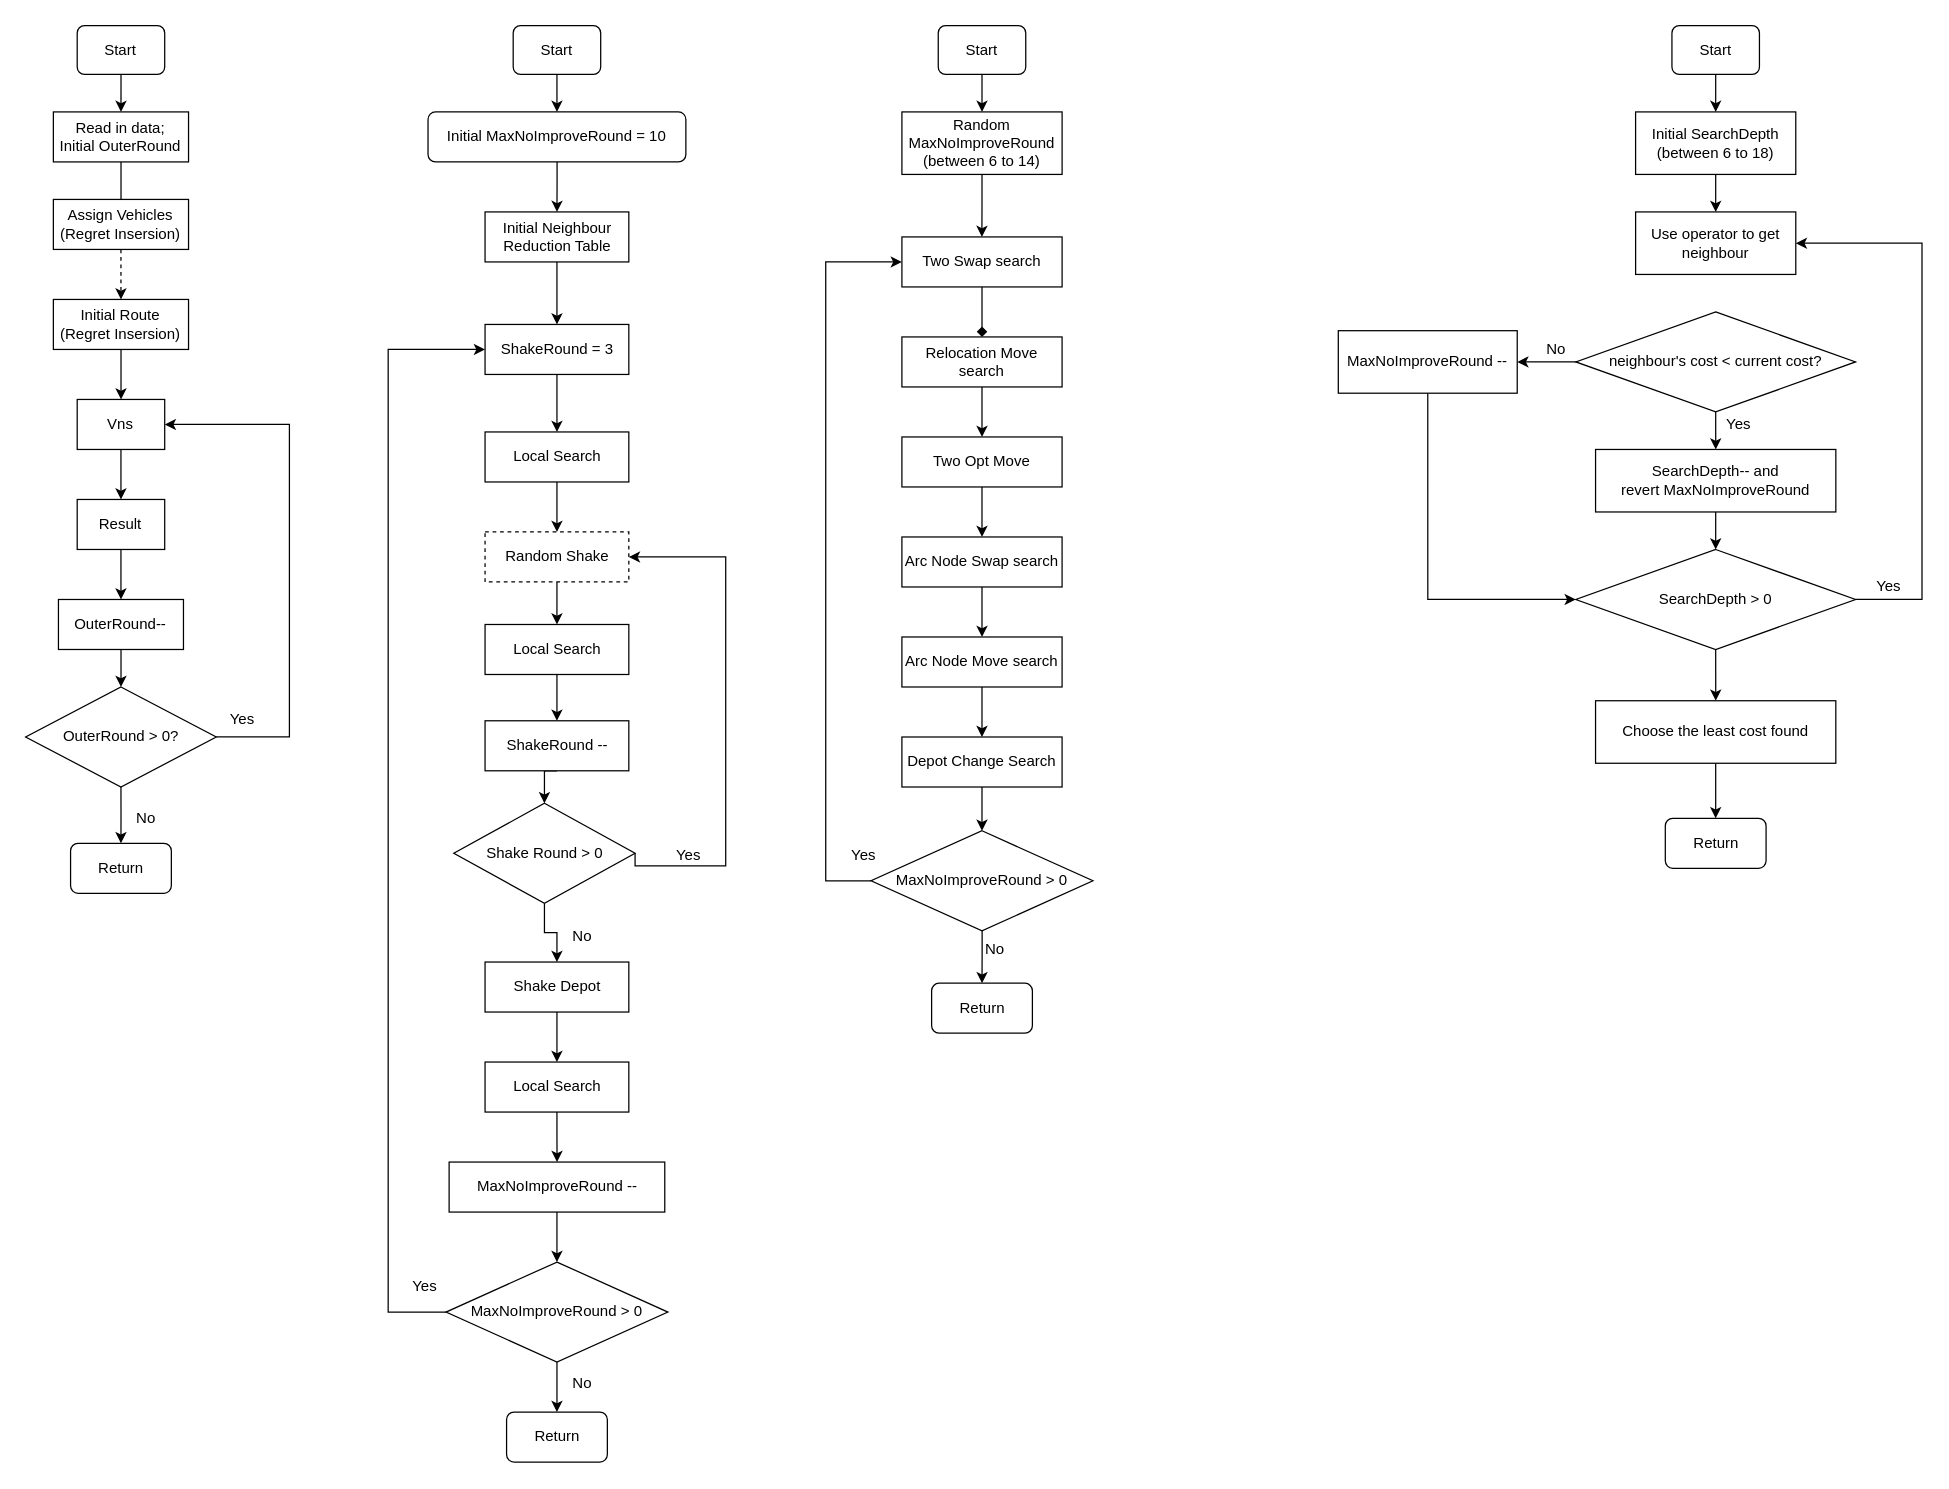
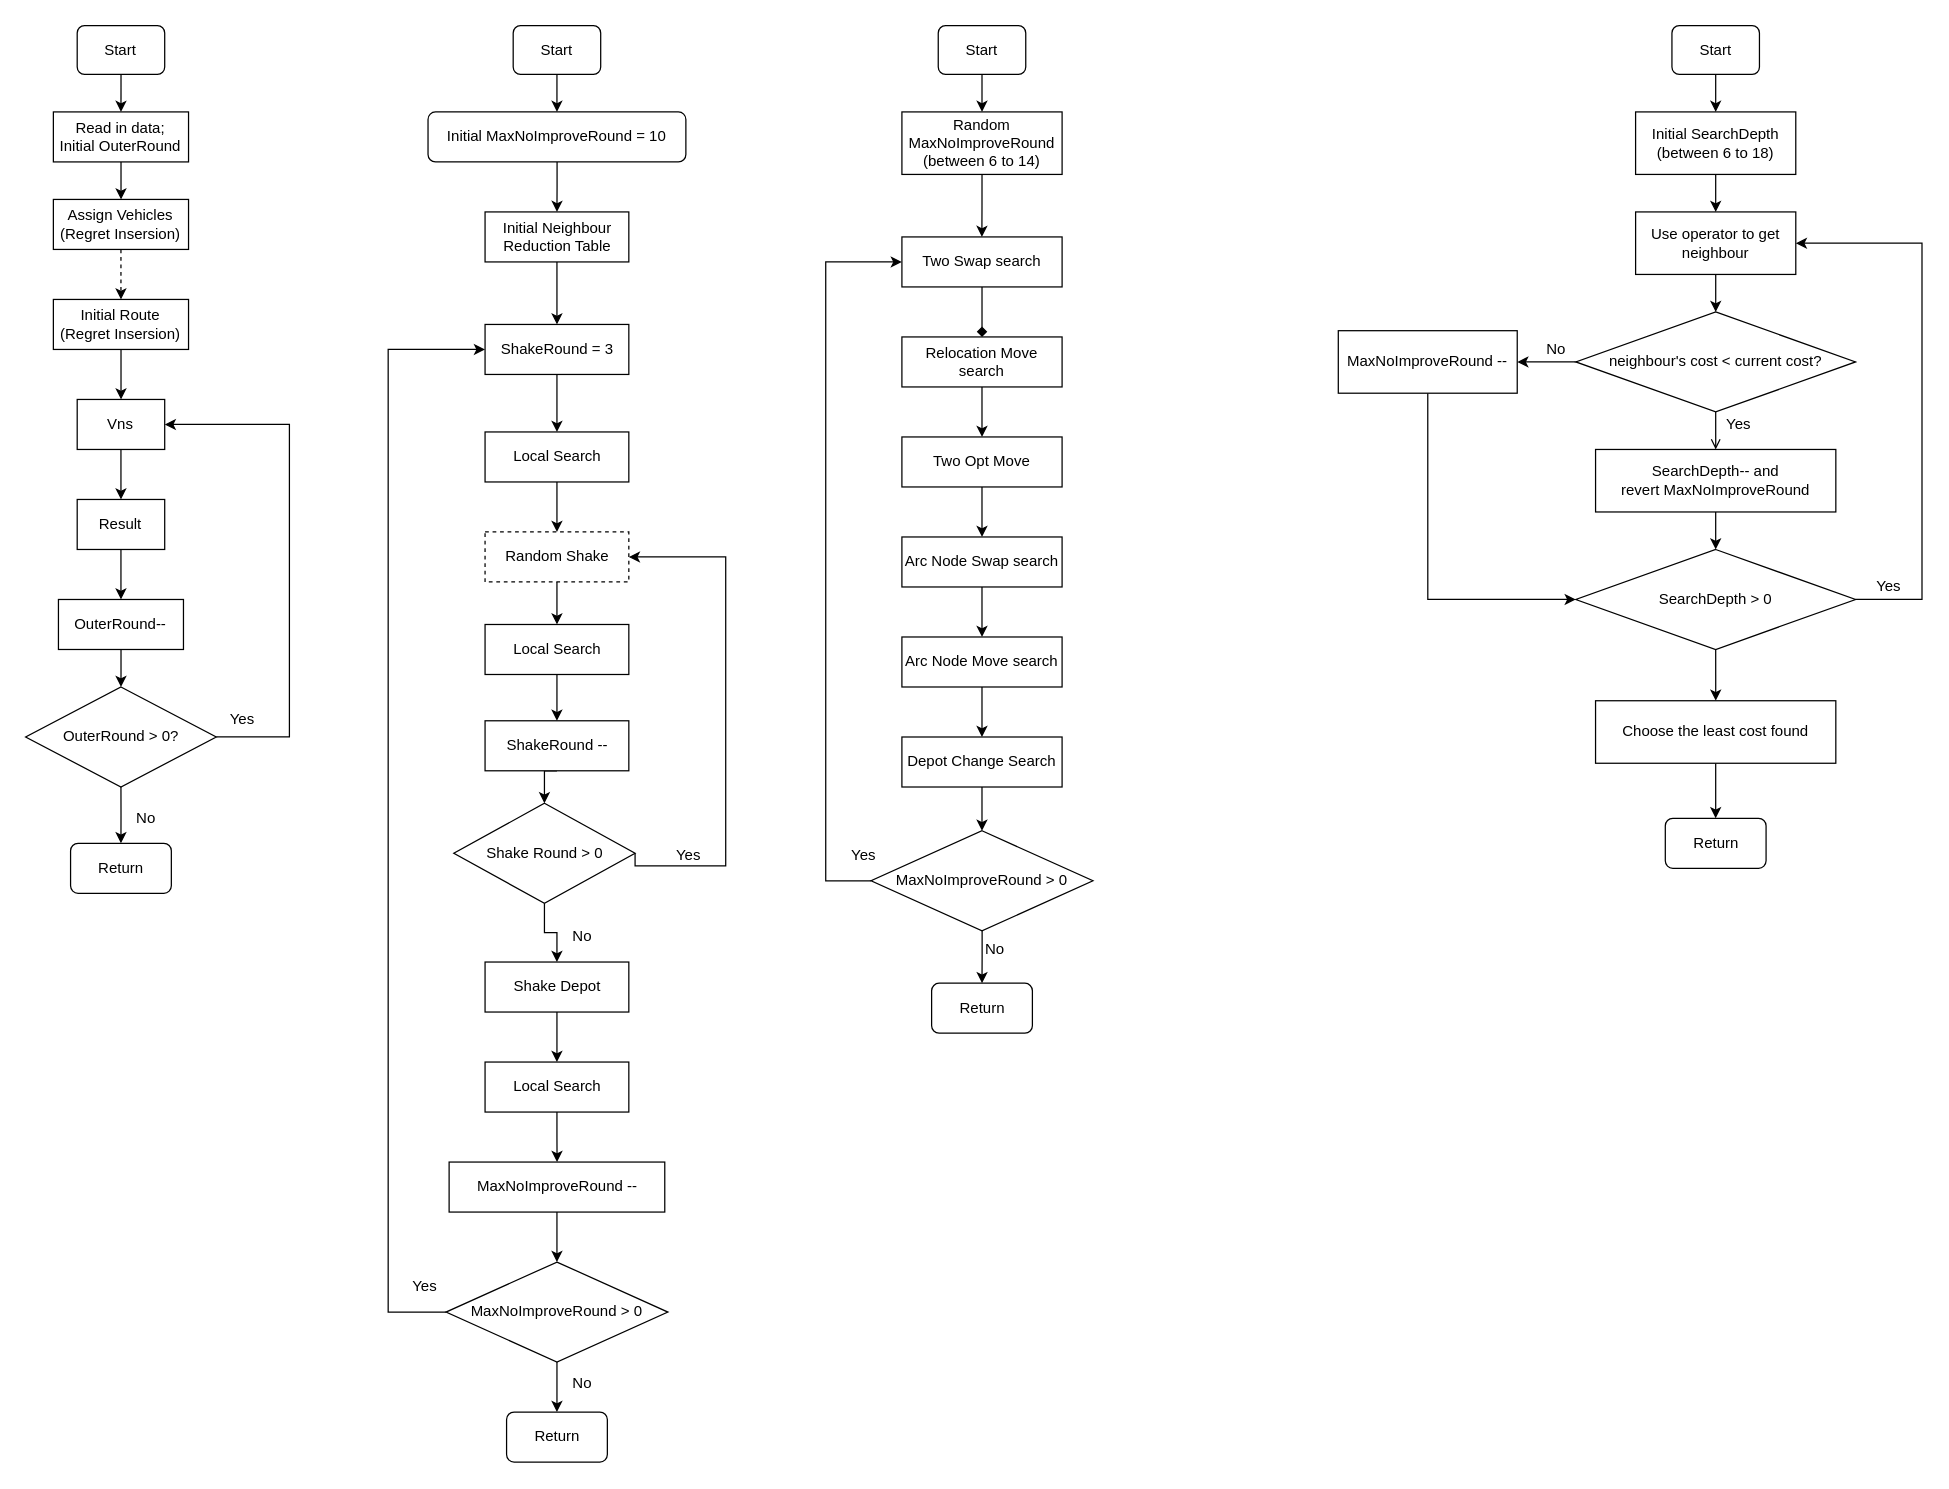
edge "Read in data; Initial OuterRound" -- "Assign Vehicles (Regret Insersion)": arrowhead none -> classic
edge "Use operator to get neighbour" -> "neighbour's cost < current cost?": added
edge "neighbour's cost < current cost?" -> "SearchDepth-- and revert MaxNoImproveRound": arrowhead classic -> open
